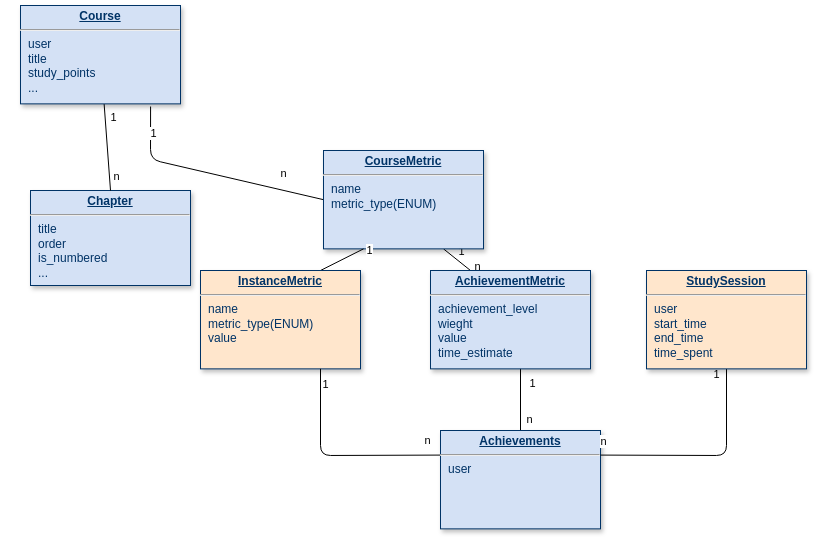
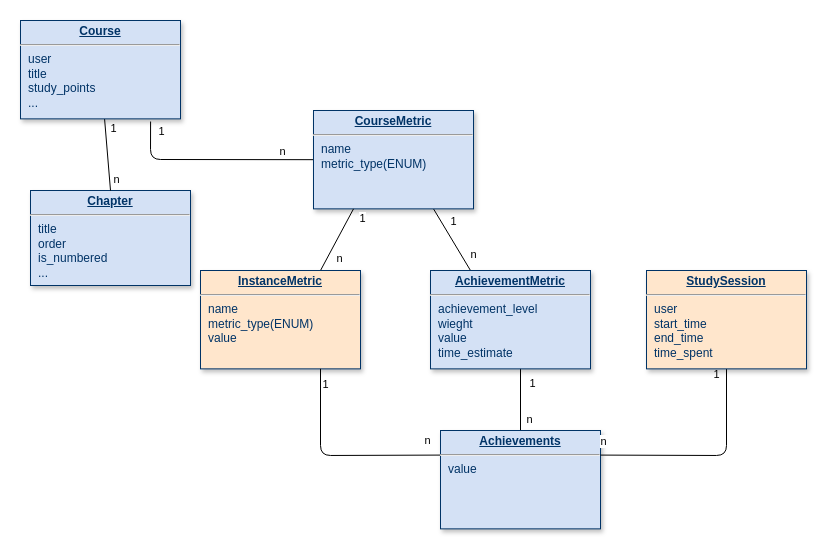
node "Course user title study_points ...": moved (101, 55) -> (101, 70)
node "CourseMetric name metric_type(ENUM)": moved (404, 200) -> (394, 160)
node "Achievements user": label "Achievements user" -> "Achievements value"
